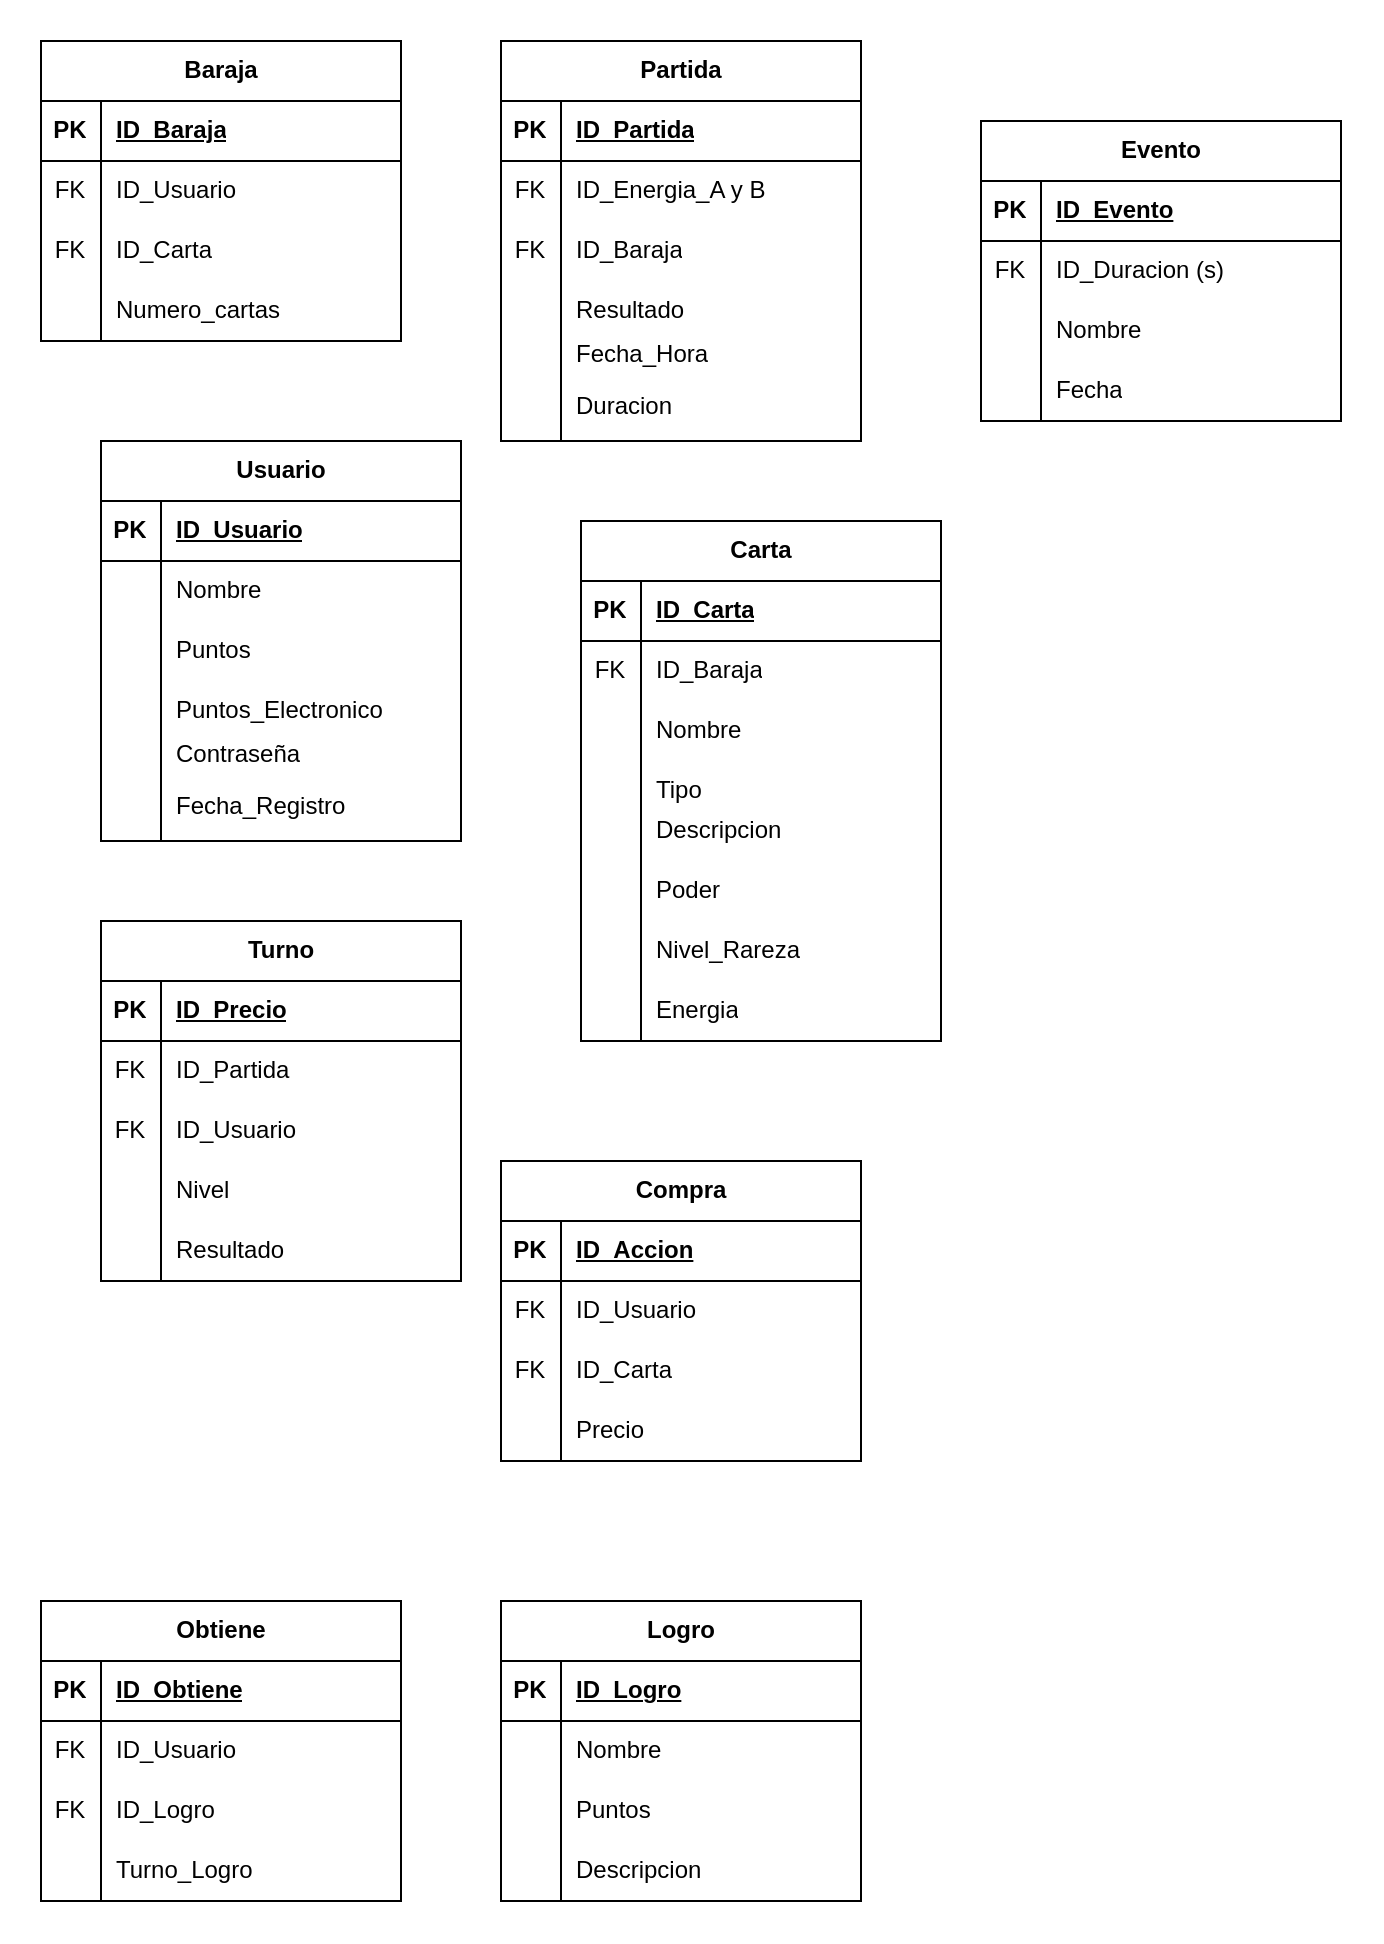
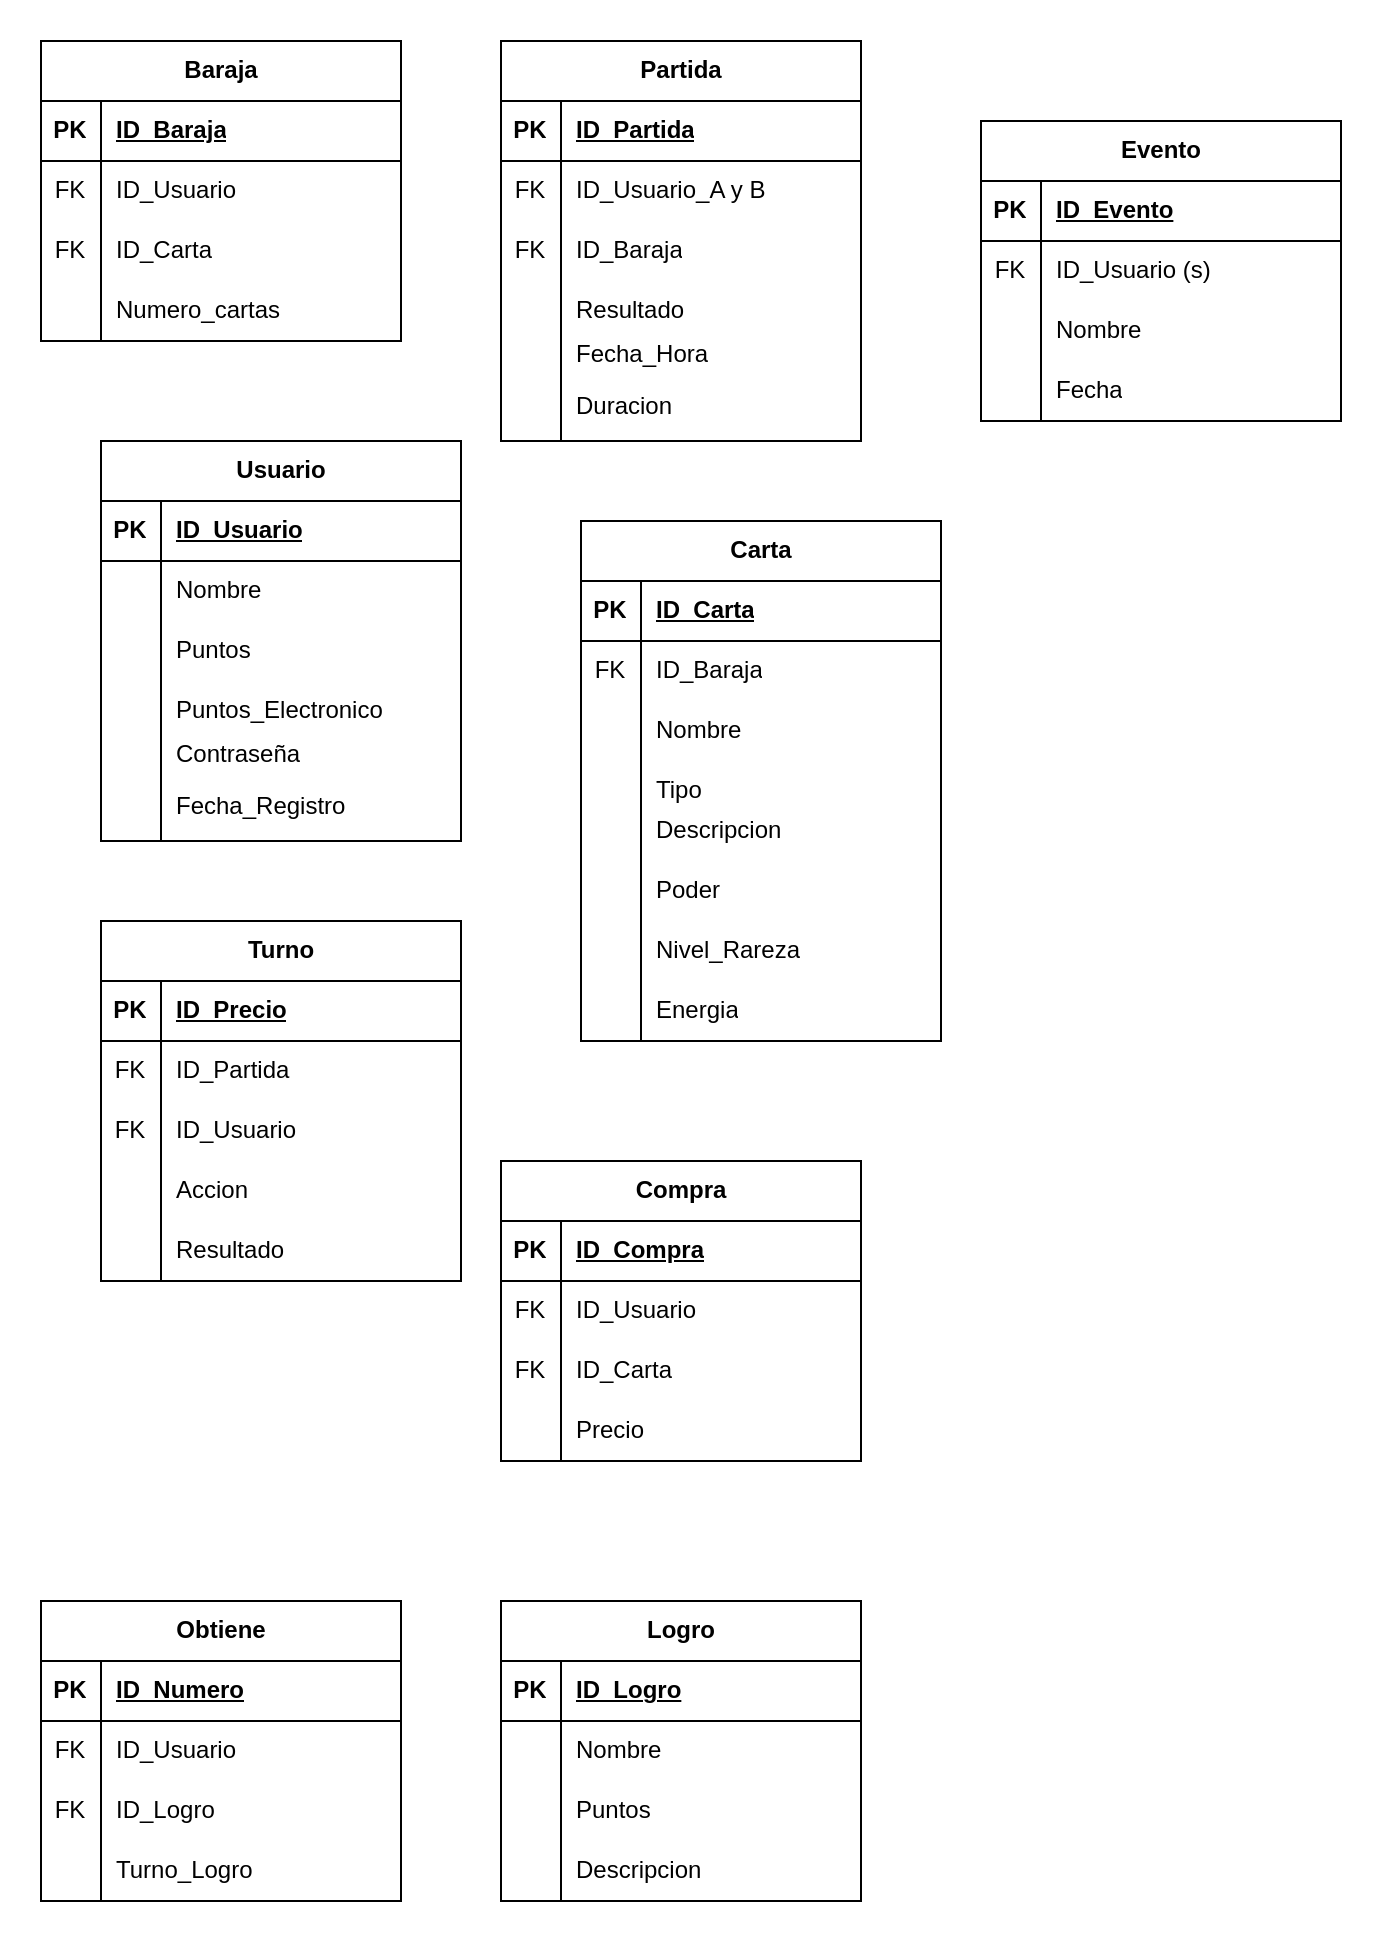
node "ID_Energia_A y B": label "ID_Energia_A y B" -> "ID_Usuario_A y B"
node "ID_Duracion (s)": label "ID_Duracion (s)" -> "ID_Usuario (s)"
node "Nivel": label "Nivel" -> "Accion"
node "ID_Accion": label "ID_Accion" -> "ID_Compra"
node "ID_Obtiene": label "ID_Obtiene" -> "ID_Numero"
